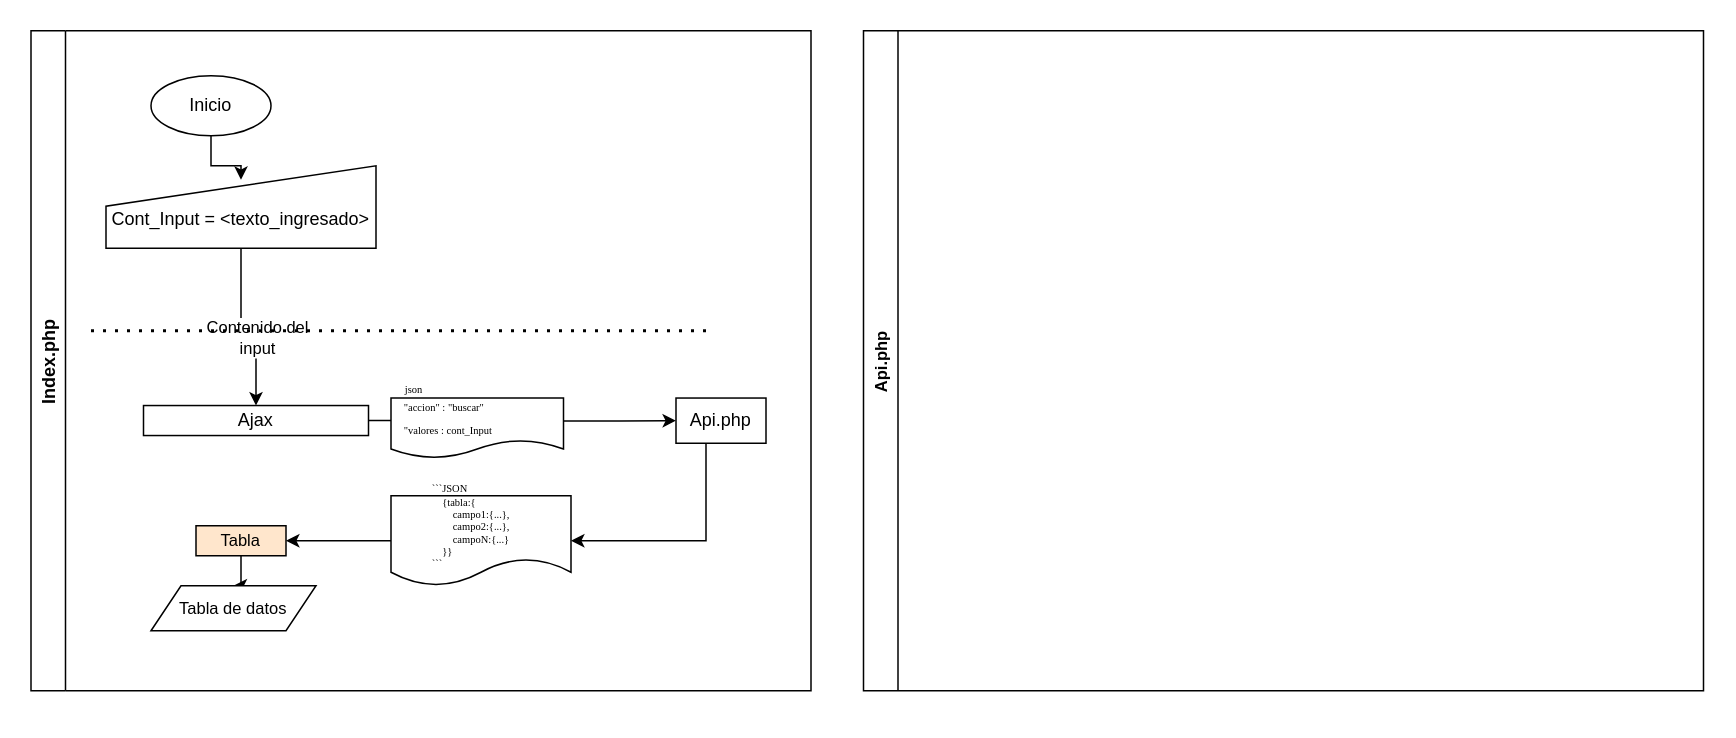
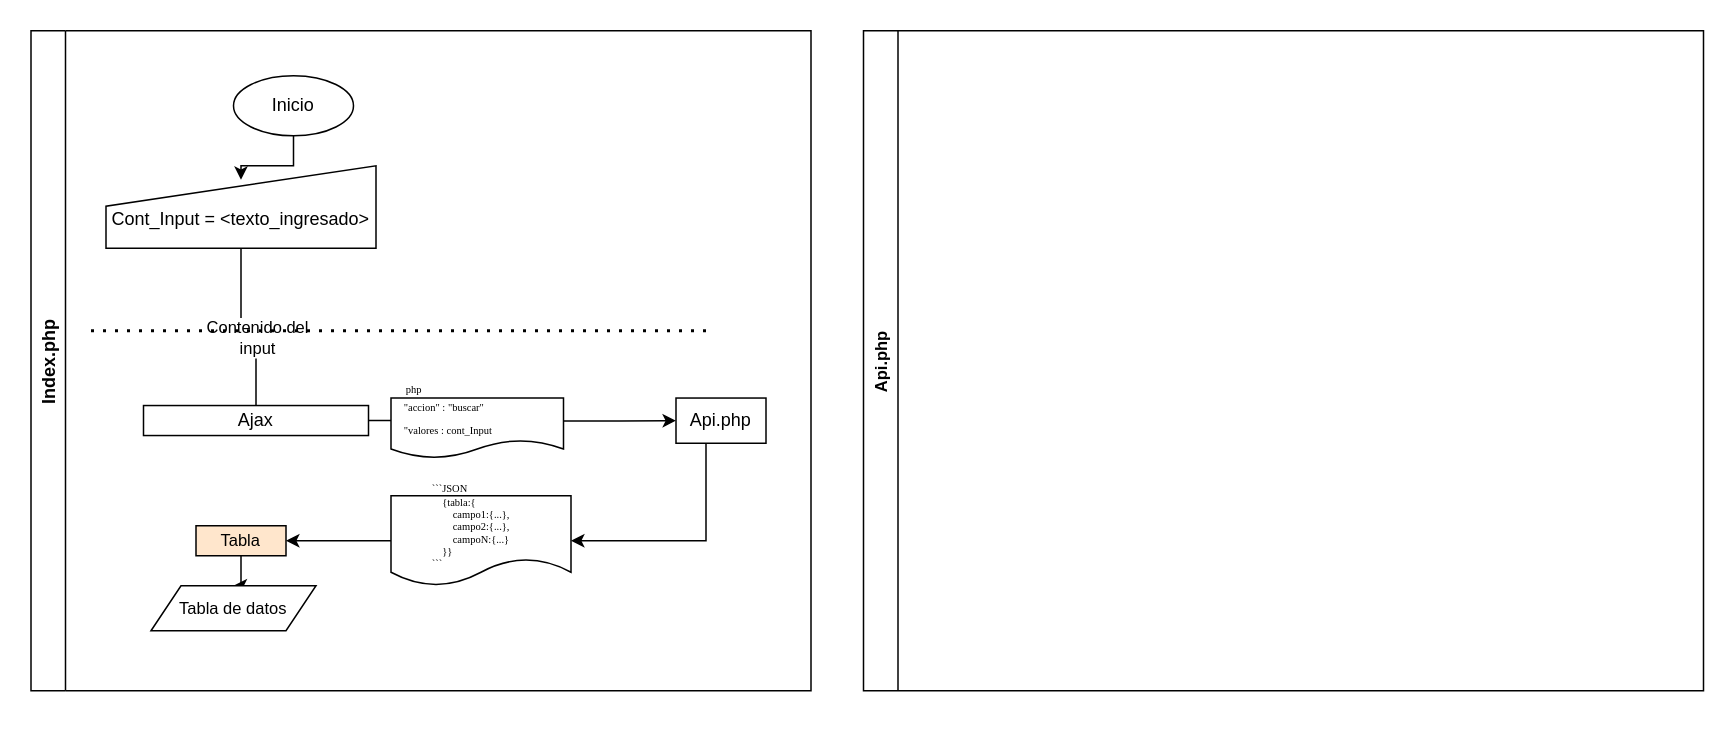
node "Inicio": moved (211, 106) -> (293, 106)
node "json": label "json" -> "php"
edge "Cont_Input = <texto_ingresado>" -> "Ajax": arrowhead classic -> none
